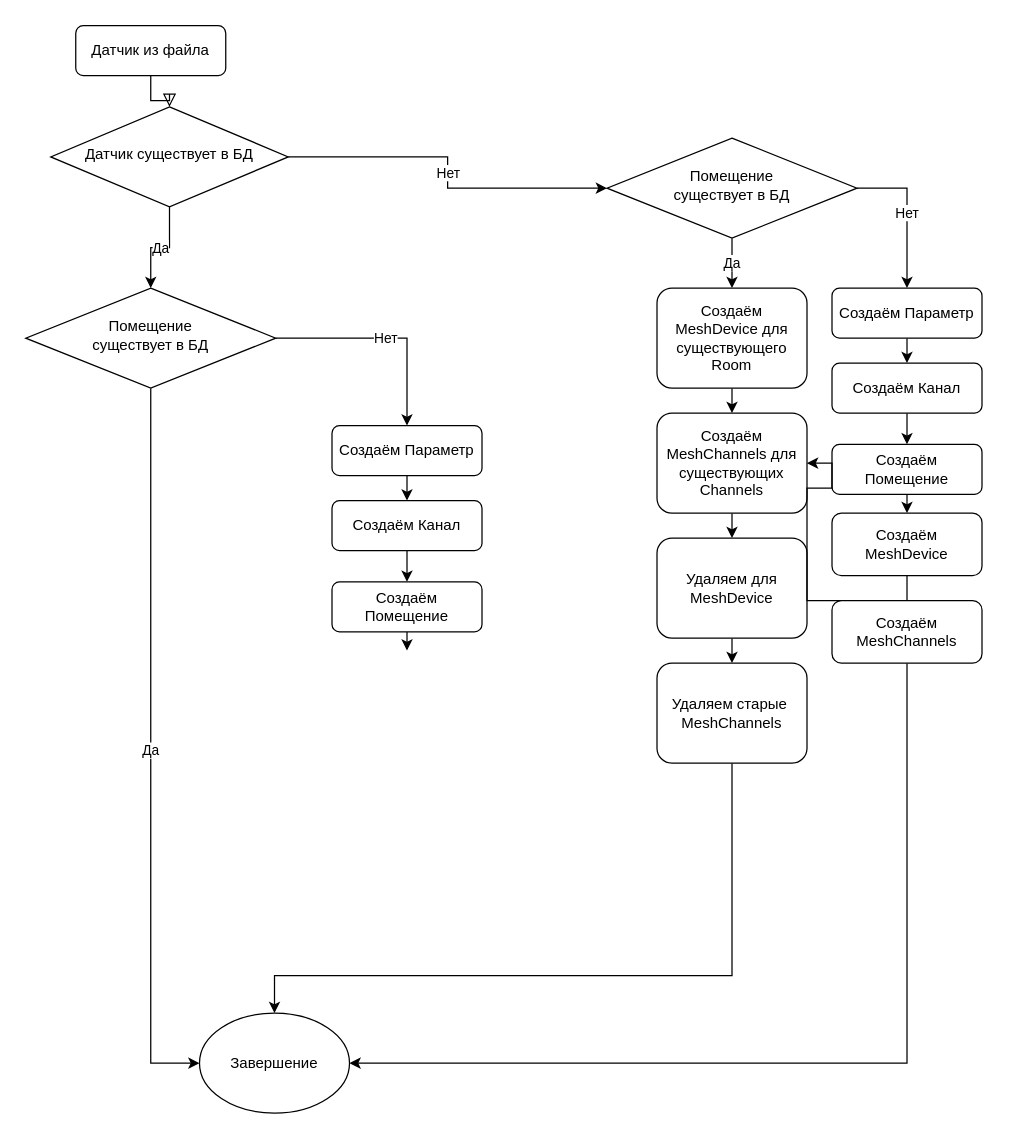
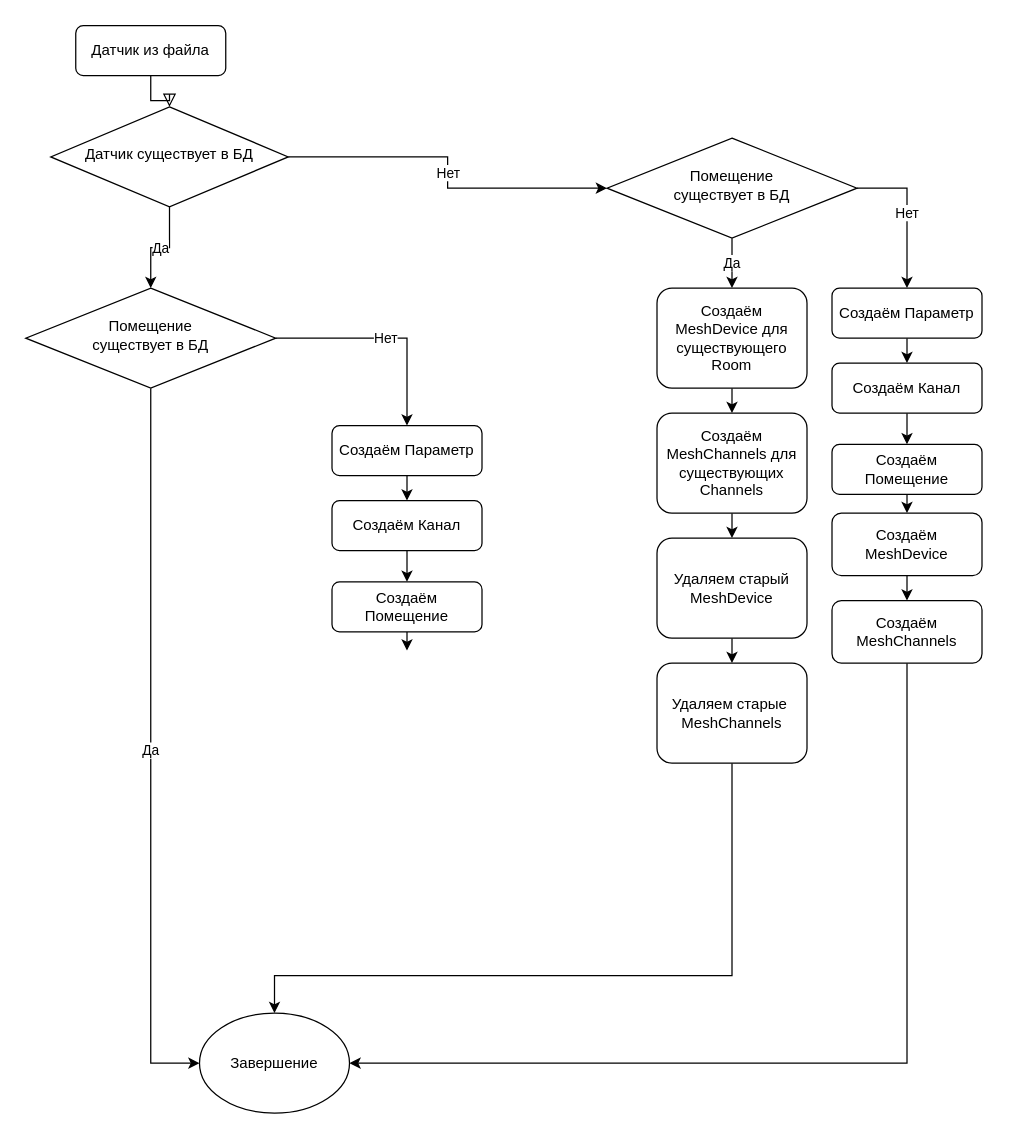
edge "Создаём MeshDevice" -> "Создаём MeshChannels для существующих Channels": now "Создаём MeshDevice" -> "Создаём MeshChannels"
node "Удаляем для MeshDevice": label "Удаляем для MeshDevice" -> "Удаляем старый MeshDevice"
